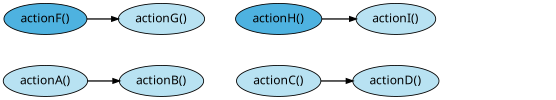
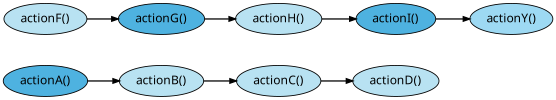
node "actionF()": fillcolor #4eb2e0 -> #b8e2f2
node "actionG()": fillcolor #b8e2f2 -> #4eb2e0
edge "actionG()" -> "actionH()": added
node "actionH()": fillcolor #4eb2e0 -> #b8e2f2
node "actionI()": fillcolor #b8e2f2 -> #4eb2e0
node "actionY()": added
node "actionA()": fillcolor #b8e2f2 -> #4eb2e0
edge "actionB()" -> "actionC()": added
